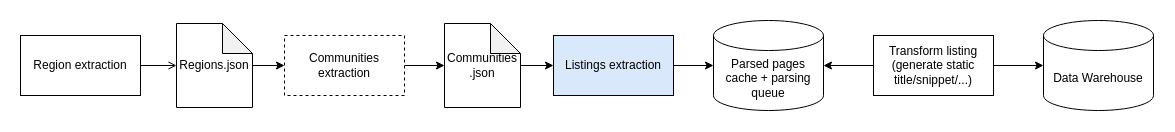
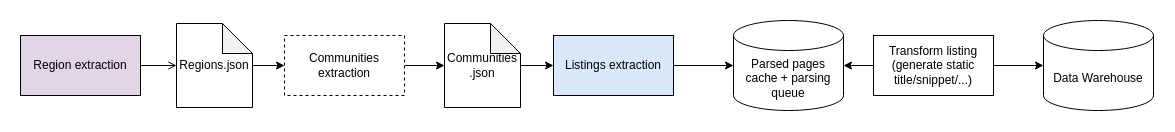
node "Region extraction": fillcolor #ffffff -> #e1d5e7
node "Parsed pages cache + parsing queue": moved (769, 66) -> (789, 66)
